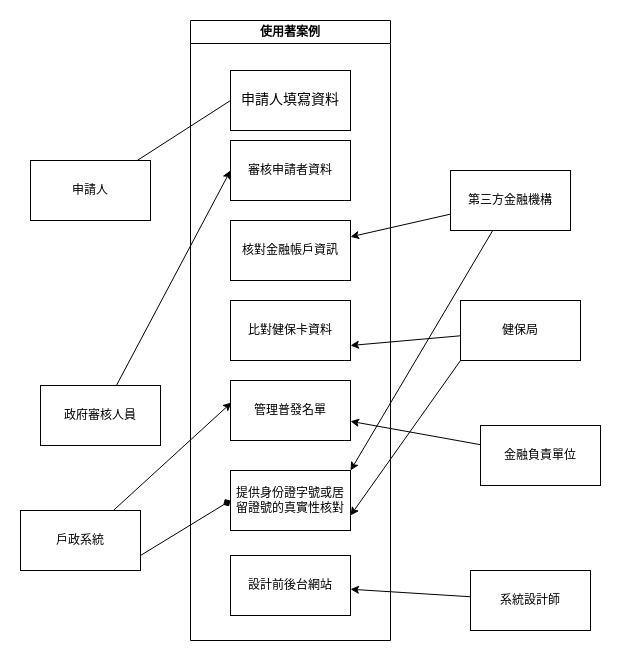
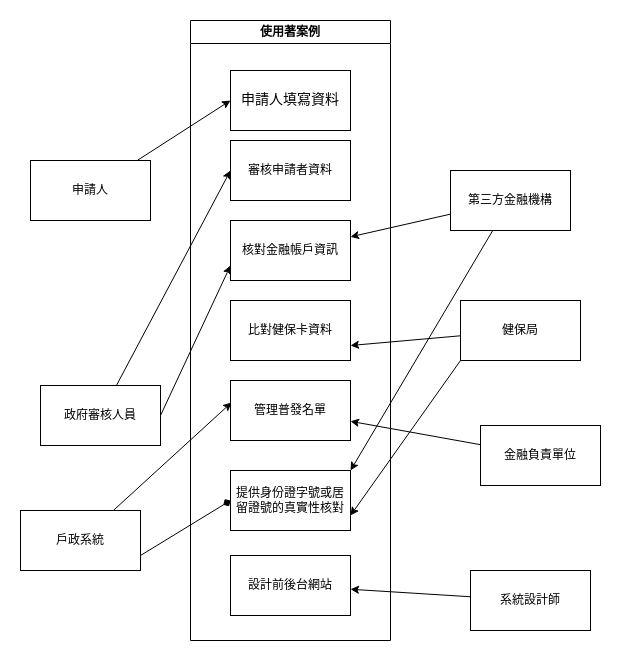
edge "申請人填寫資料" -- "申請人": arrowhead none -> classic
edge "政府審核人員" -> "核對金融帳戶資訊": added
